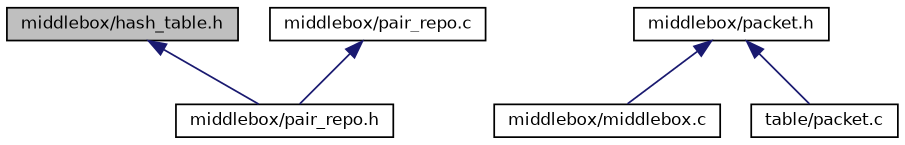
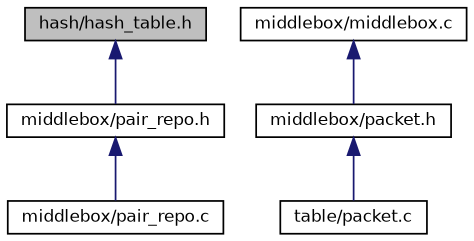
node "middlebox/hash_table.h": label "middlebox/hash_table.h" -> "hash/hash_table.h"
edge "middlebox/middlebox.c" -> "middlebox/packet.h": reversed
edge "middlebox/pair_repo.h" -> "middlebox/pair_repo.c": reversed
